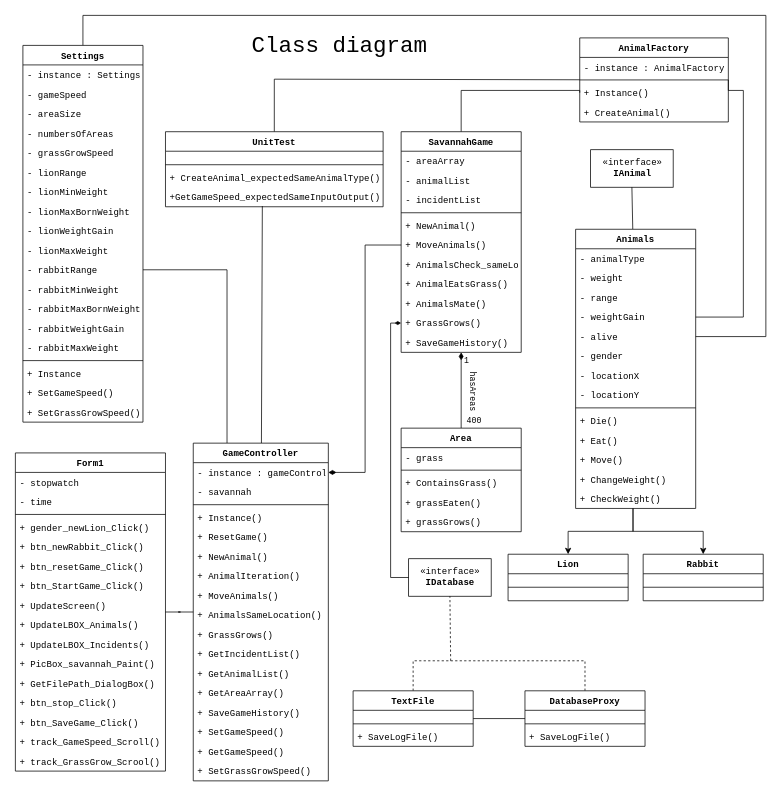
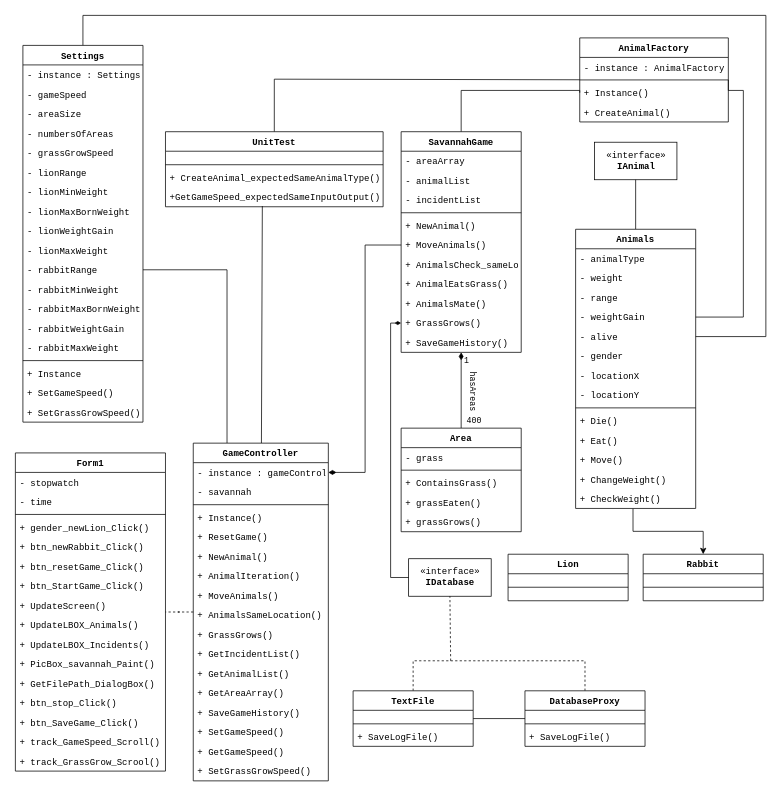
node "Class diagram": removed
node "«interface» IAnimal": moved (632, 168) -> (635, 161)
edge "+ CheckWeight()" -> "Lion": removed
edge "Form1" -- "GameController": style solid -> dashed
